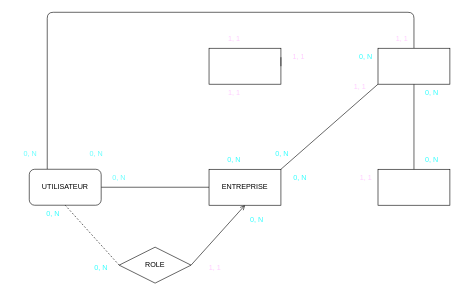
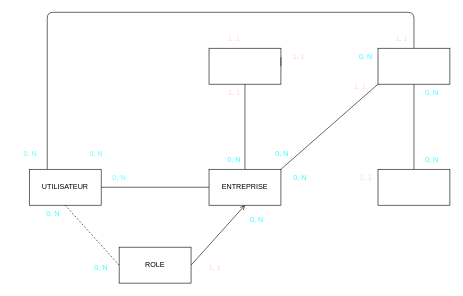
edge "FACTURES" -- "ENTREPRISE": added
node "UTILISATEUR": shape rounded rectangle -> rectangle
node "ROLE": shape diamond -> rectangle
